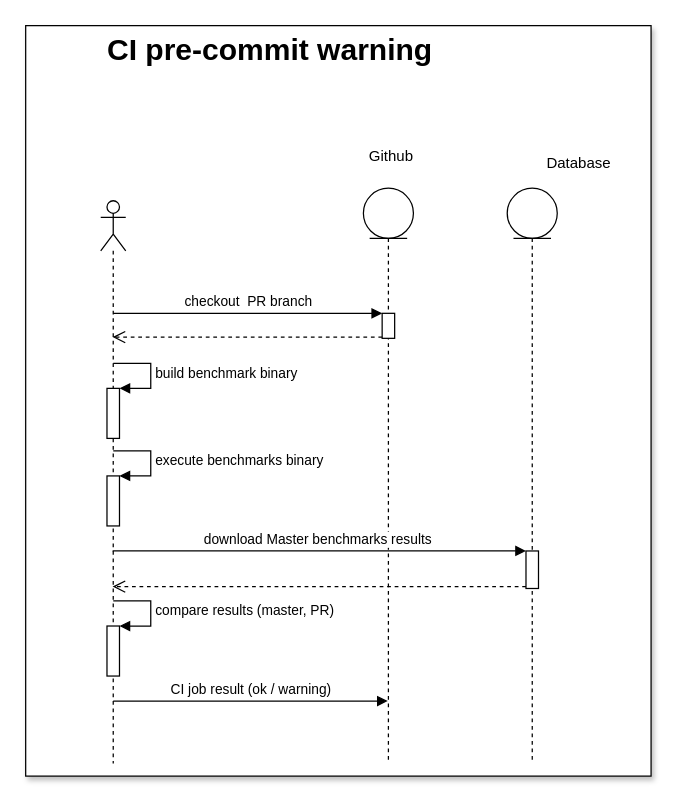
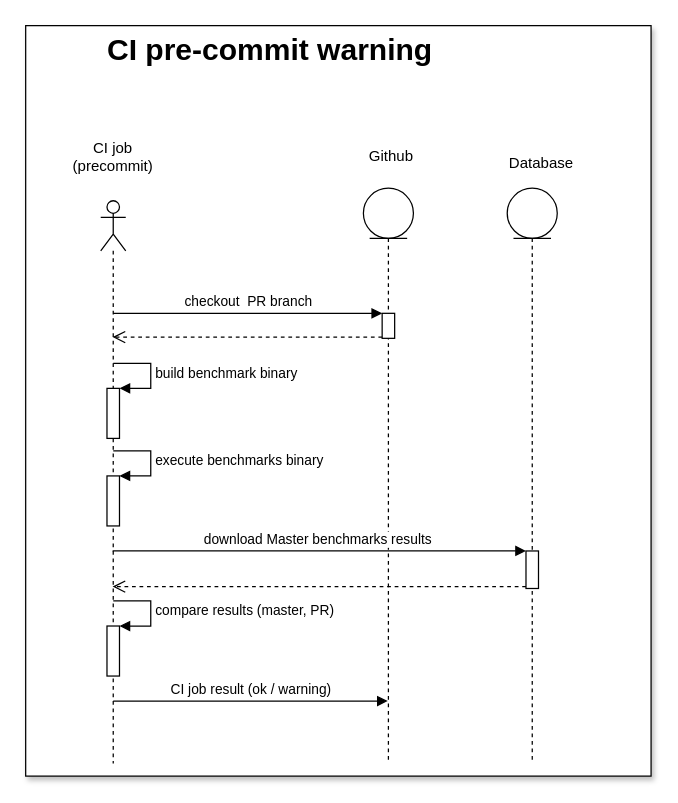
node "CI job (precommit)": added
node "Database": moved (579, 163) -> (541, 163)
